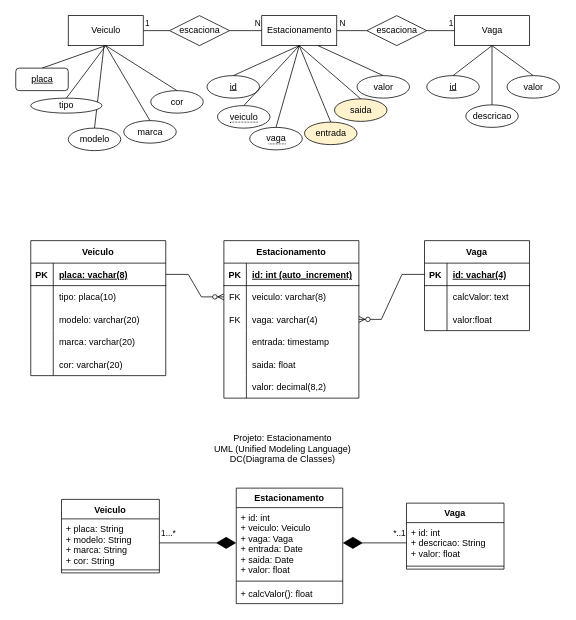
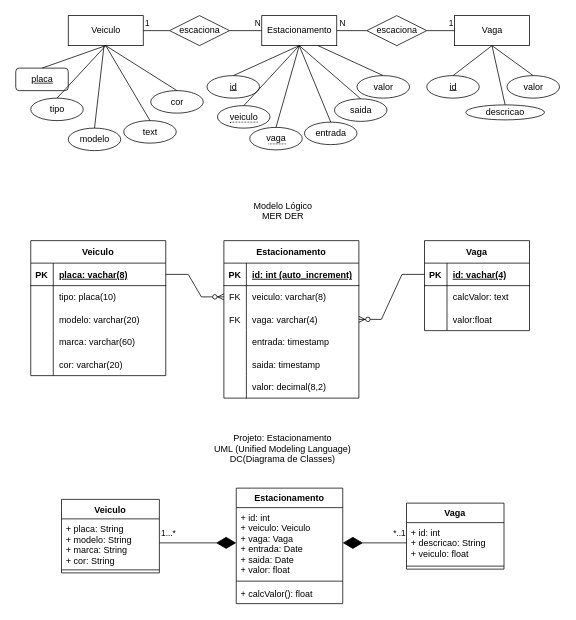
node "tipo": size 71x15 -> 53x23
node "saida": fillcolor #fff2cc -> #ffffff
node "descricao": size 53x23 -> 79x15
node "marca": label "marca" -> "text"
node "entrada": fillcolor #fff2cc -> #ffffff
node "Modelo Lógico MER DER": added
node "marca: varchar(20)": label "marca: varchar(20)" -> "marca: varchar(60)"
node "saida: float": label "saida: float" -> "saida: timestamp"
node "+ id: int + descricao: String + valor: float": label "+ id: int + descricao: String + valor: float" -> "+ id: int + descricao: String + veiculo: float"
